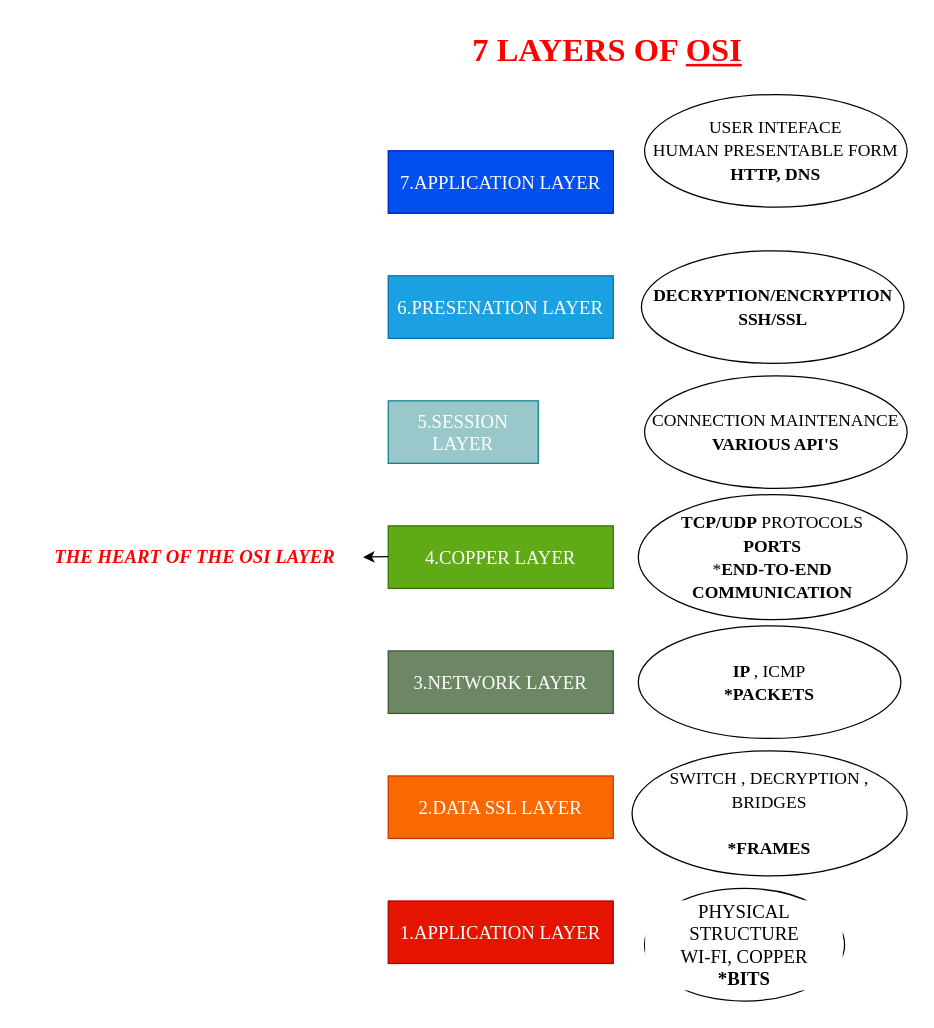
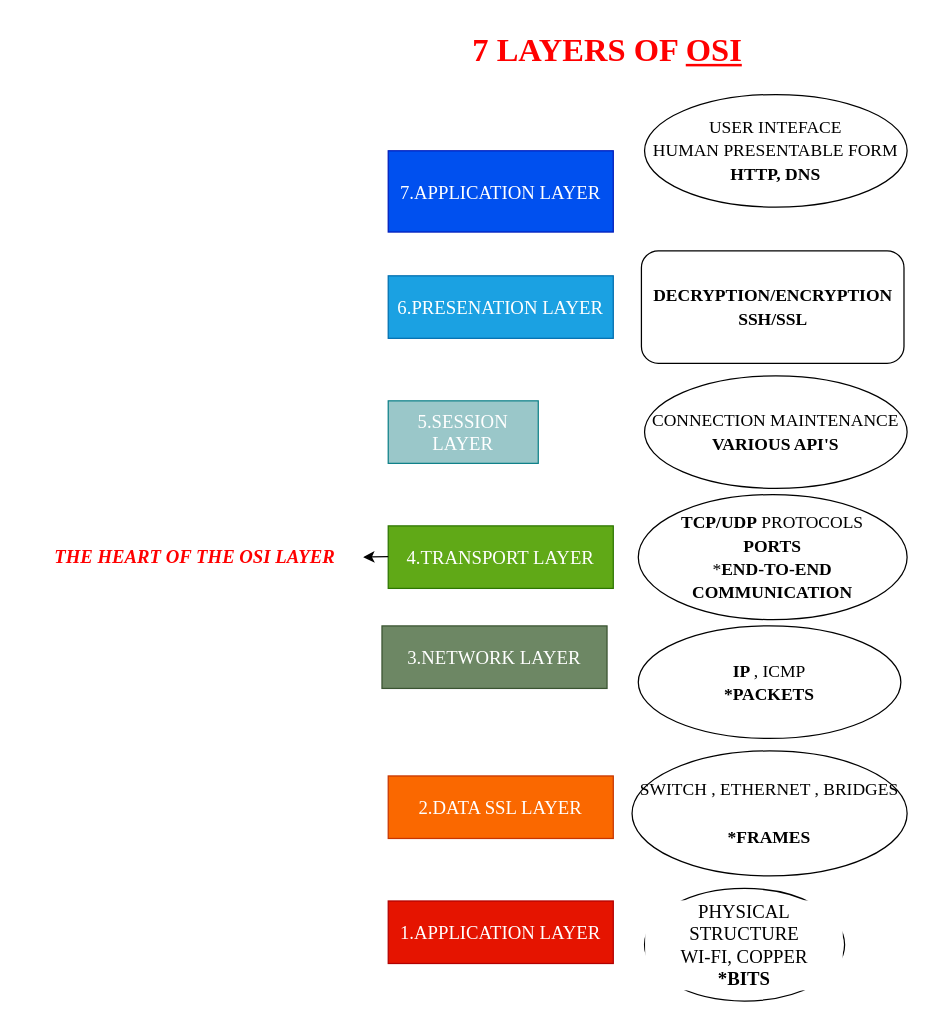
node "7.APPLICATION LAYER": size 225x63 -> 225x81
node "DECRYPTION/ENCRYPTION SSH/SSL": shape ellipse -> rounded rectangle
node "4.COPPER LAYER": label "4.COPPER LAYER" -> "4.TRANSPORT LAYER"
node "3.NETWORK LAYER": moved (501, 682) -> (494, 657)
node "SWITCH , DECRYPTION , BRIDGES *FRAMES": label "SWITCH , DECRYPTION , BRIDGES *FRAMES" -> "SWITCH , ETHERNET , BRIDGES *FRAMES"
